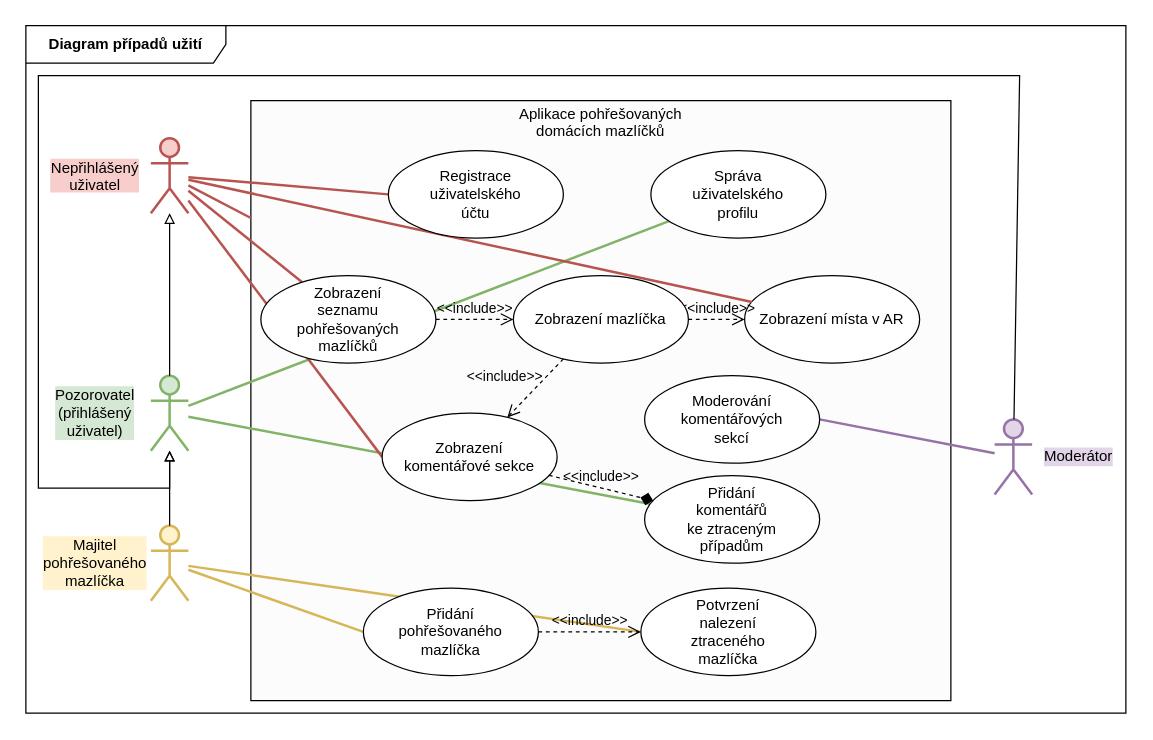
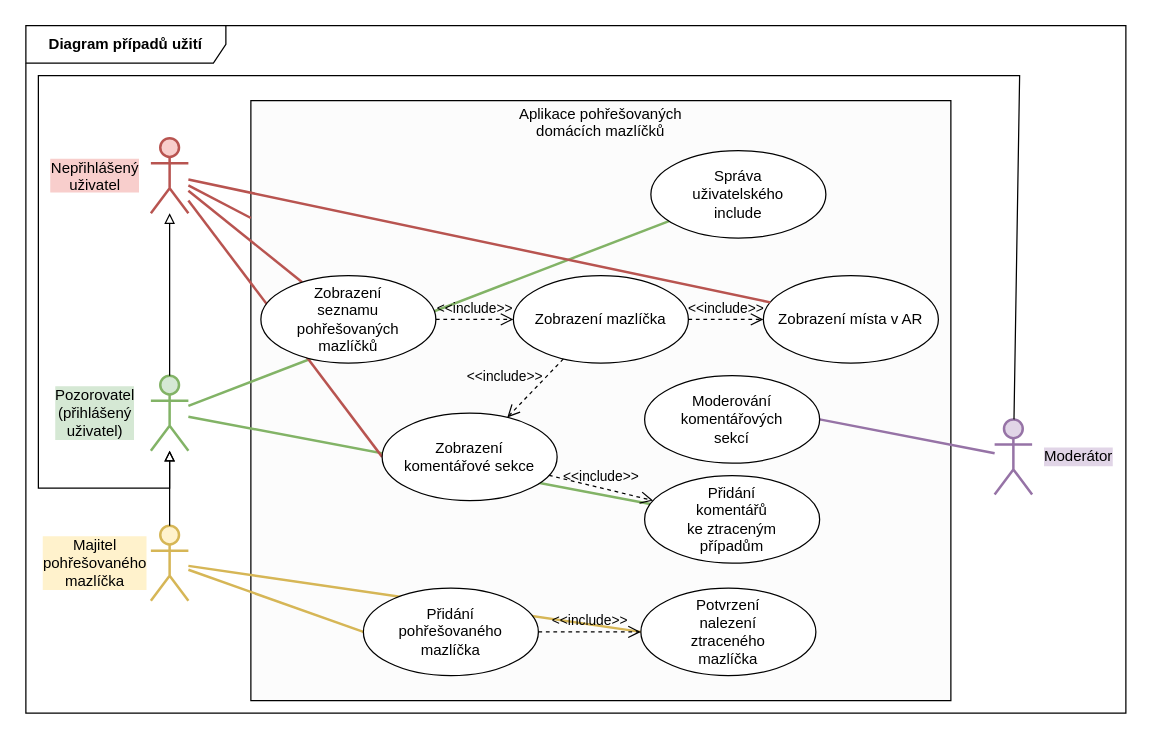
edge "Nepřihlášený uživatel" -- "Registrace uživatelského účtu": removed
node "Registrace uživatelského účtu": removed
node "Správa uživatelského profilu": label "Správa uživatelského profilu" -> "Správa uživatelského include"
node "Zobrazení místa v AR": moved (832, 319) -> (851, 319)
edge "Zobrazení komentářové sekce" -> "Přidání komentářů ke ztraceným případům": arrowhead diamond -> open
